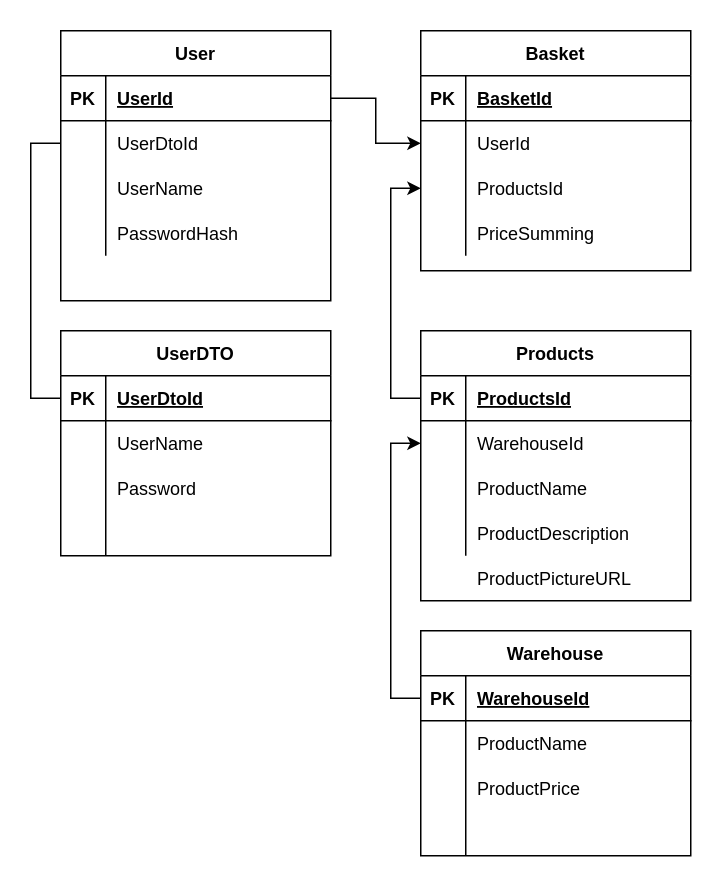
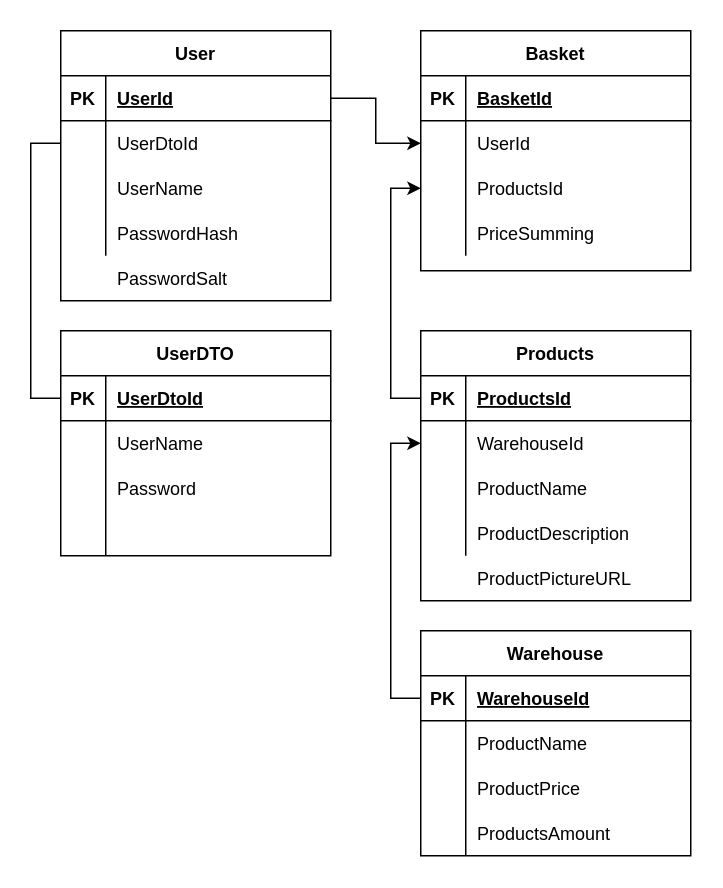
node "PasswordSalt": added
node "ProductsAmount": added
